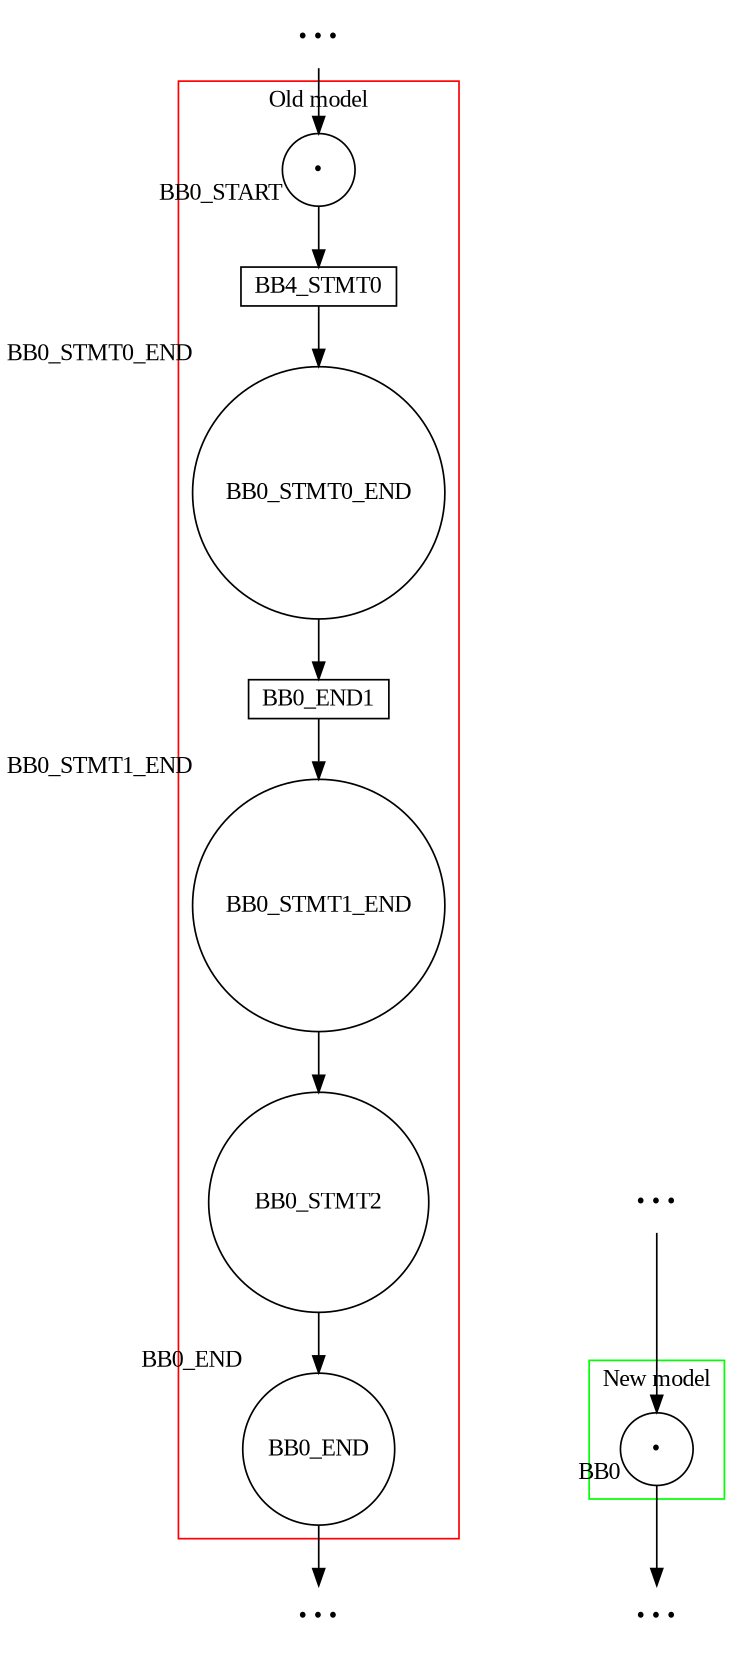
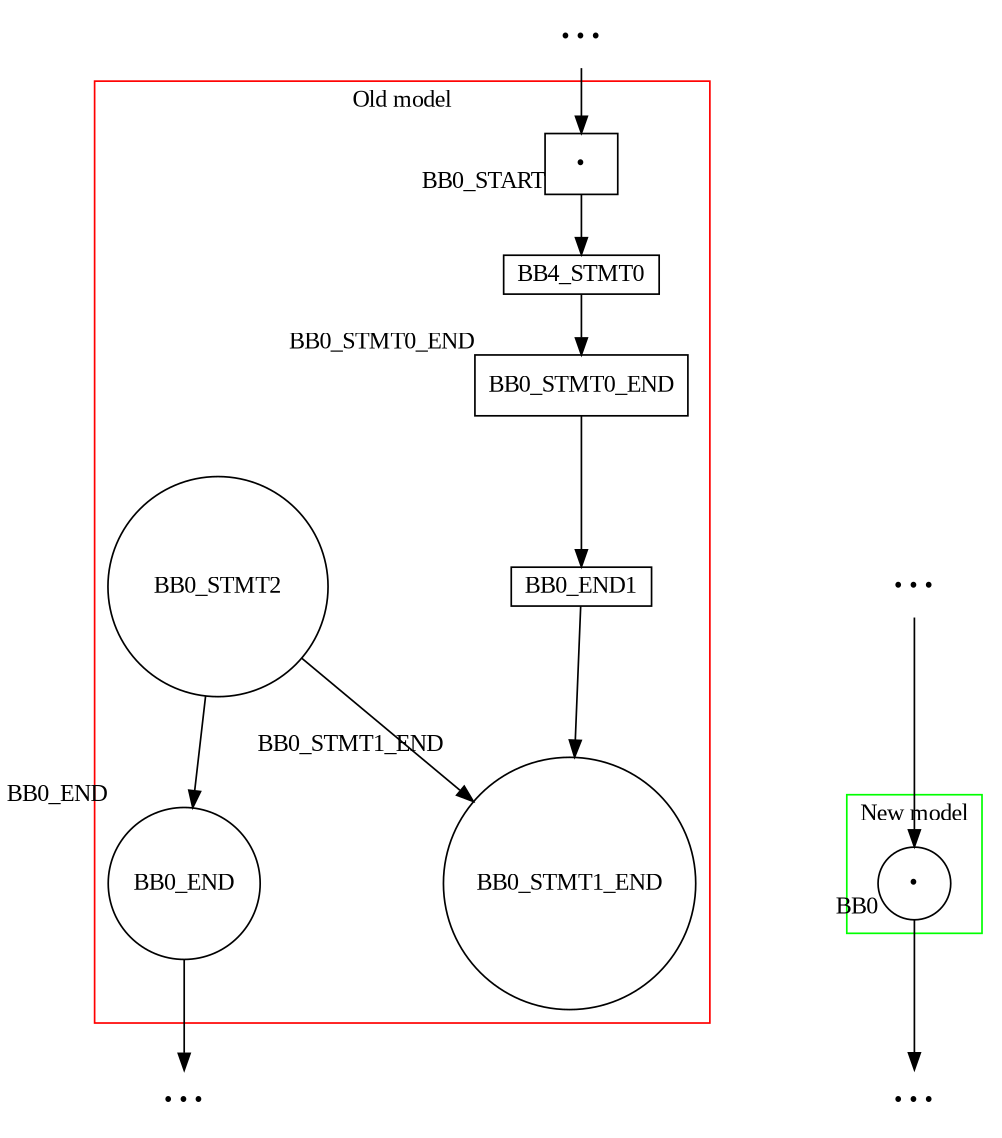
node "• BB0_START": shape circle -> box
node "BB0_STMT0_END BB0_STMT0_END": shape circle -> box
edge "BB0_STMT1_END BB0_STMT1_END" -> "BB0_STMT2": reversed
